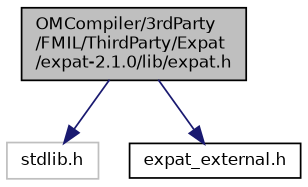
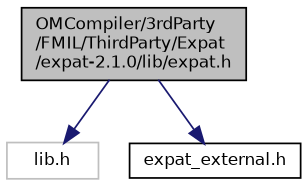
node "stdlib.h": label "stdlib.h" -> "lib.h"
